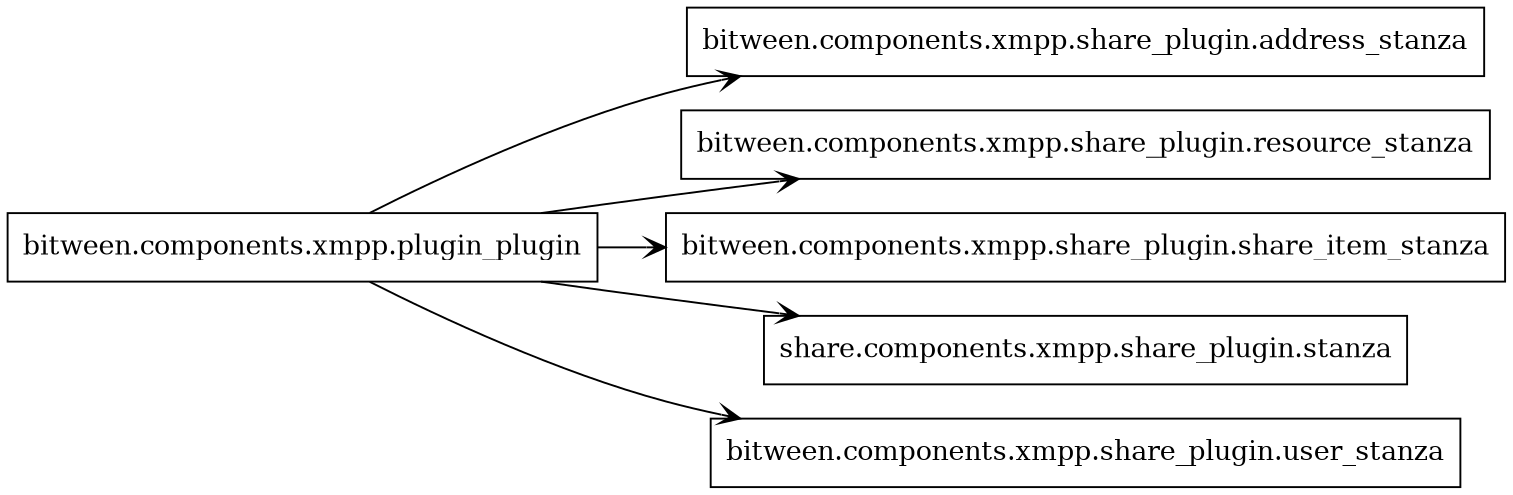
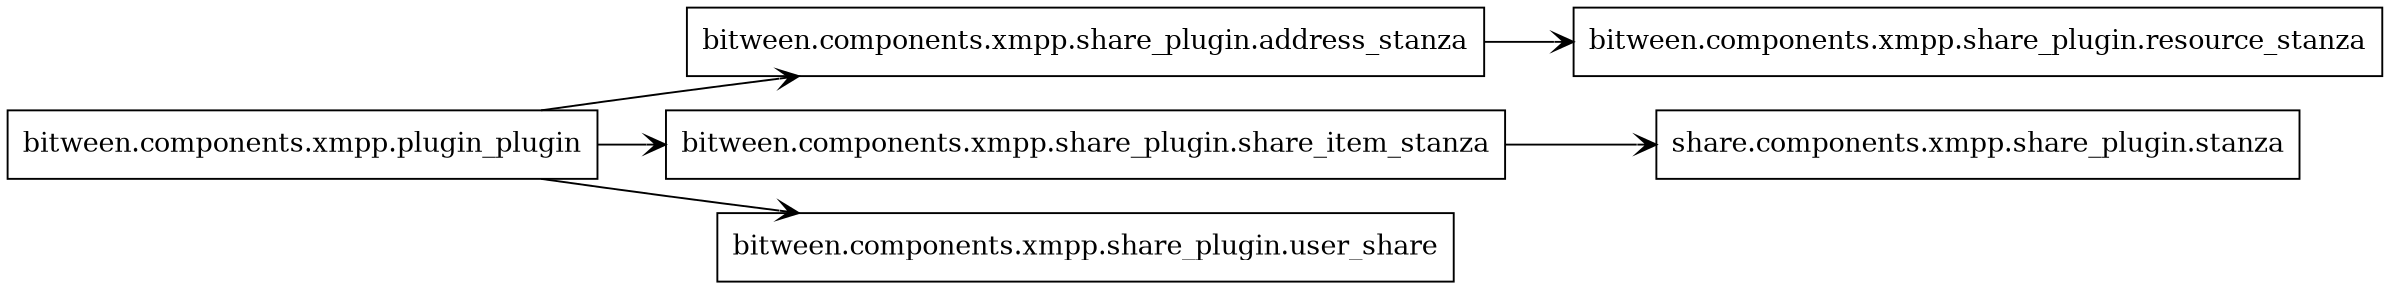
edge "bitween.components.xmpp.plugin_plugin" -> "bitween.components.xmpp.share_plugin.resource_stanza": now "bitween.components.xmpp.share_plugin.address_stanza" -> "bitween.components.xmpp.share_plugin.resource_stanza"
edge "bitween.components.xmpp.plugin_plugin" -> "share.components.xmpp.share_plugin.stanza": now "bitween.components.xmpp.share_plugin.share_item_stanza" -> "share.components.xmpp.share_plugin.stanza"
node "bitween.components.xmpp.share_plugin.user_stanza": label "bitween.components.xmpp.share_plugin.user_stanza" -> "bitween.components.xmpp.share_plugin.user_share"
